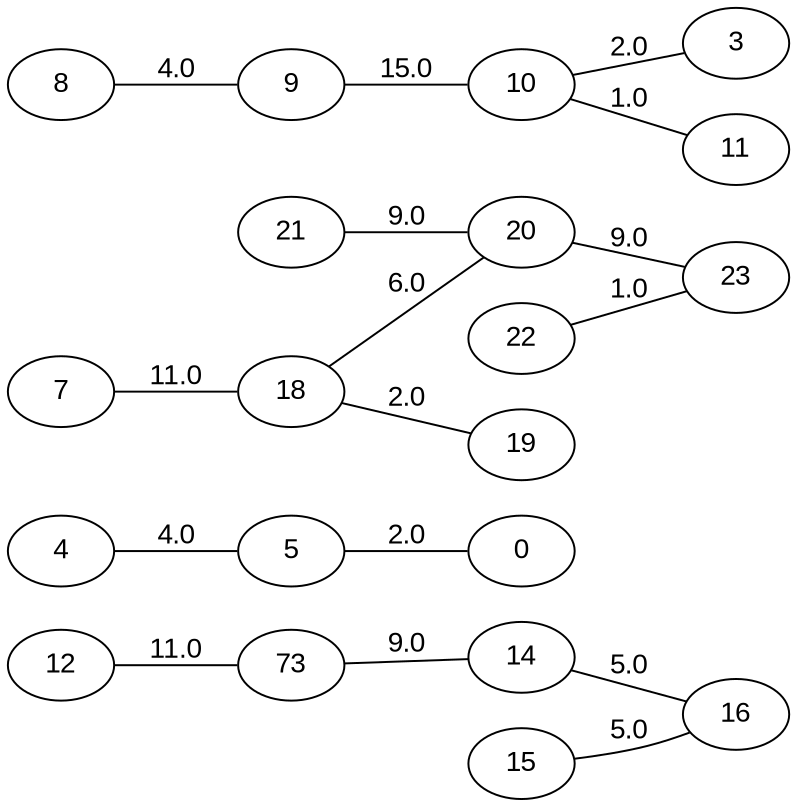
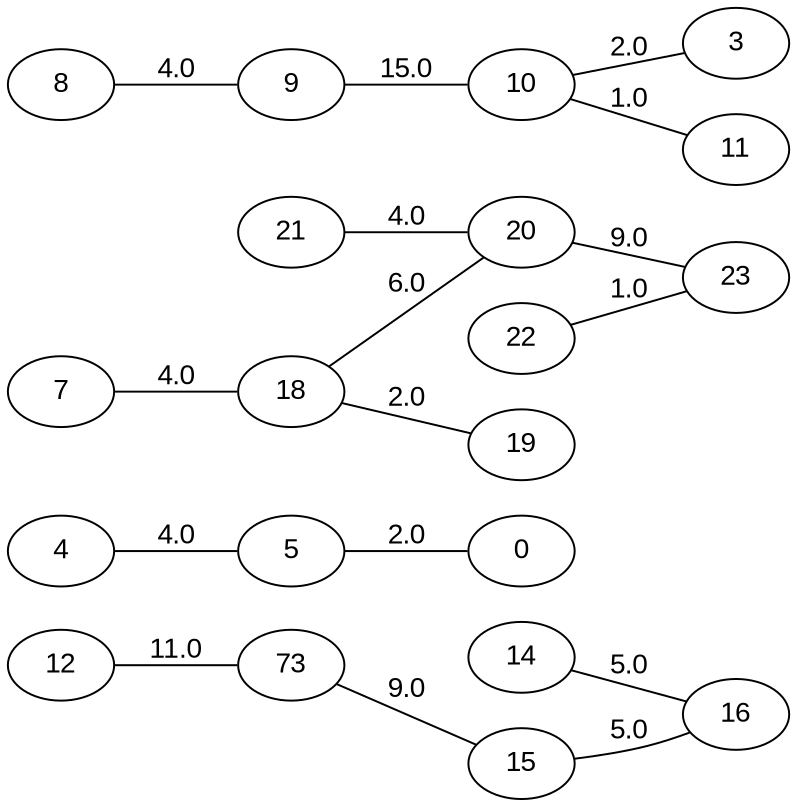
edge "21" -- "20": label "9.0" -> "4.0"
edge "7" -- "18": label "11.0" -> "4.0"
edge "14" -- "73": now "15" -- "73"
